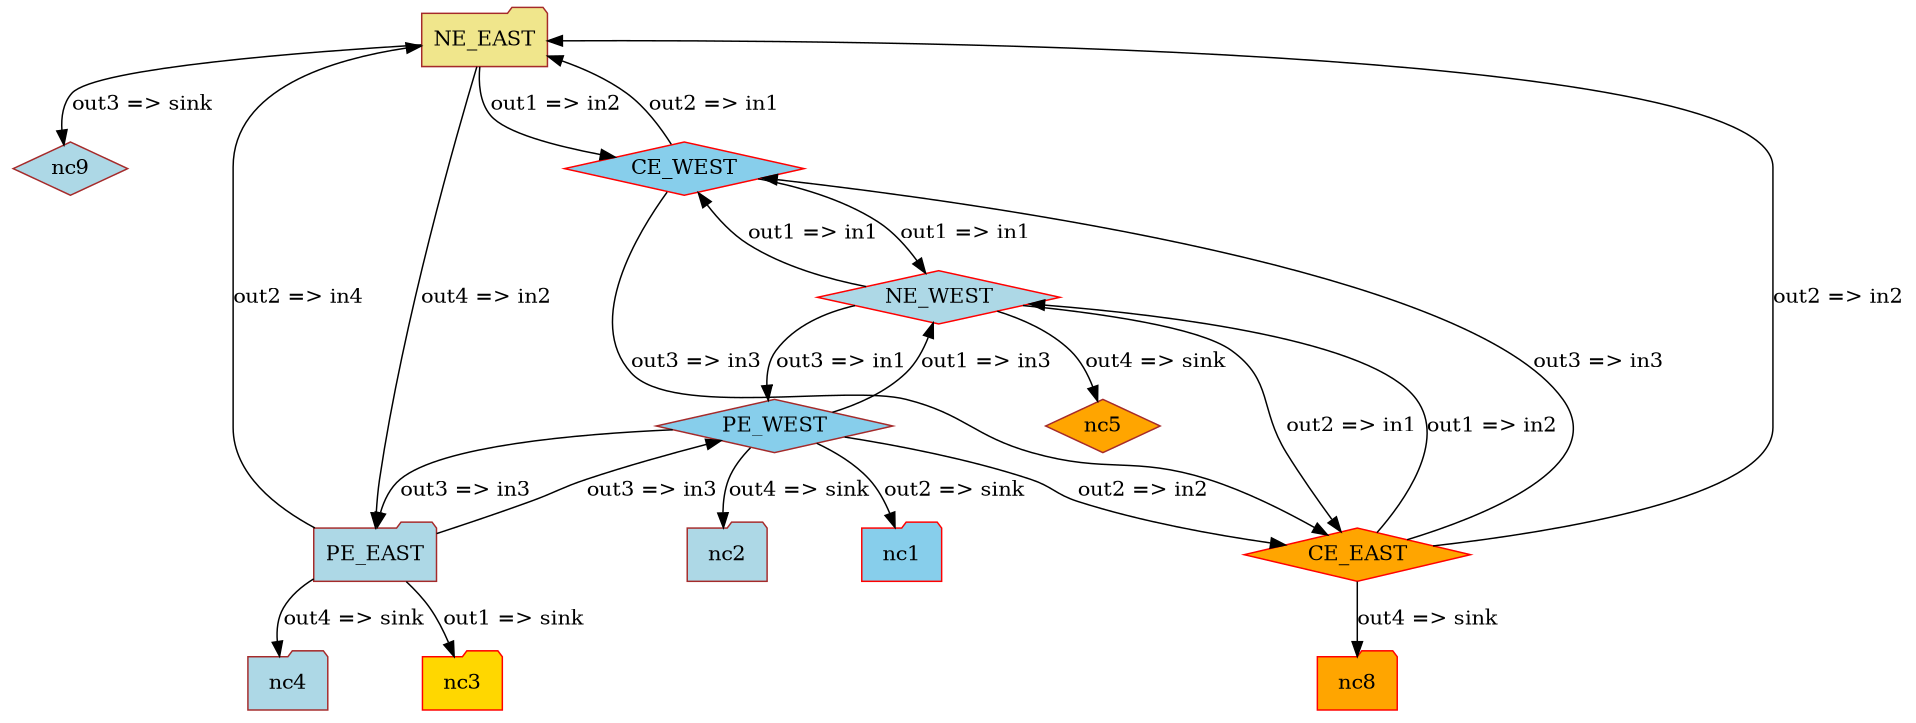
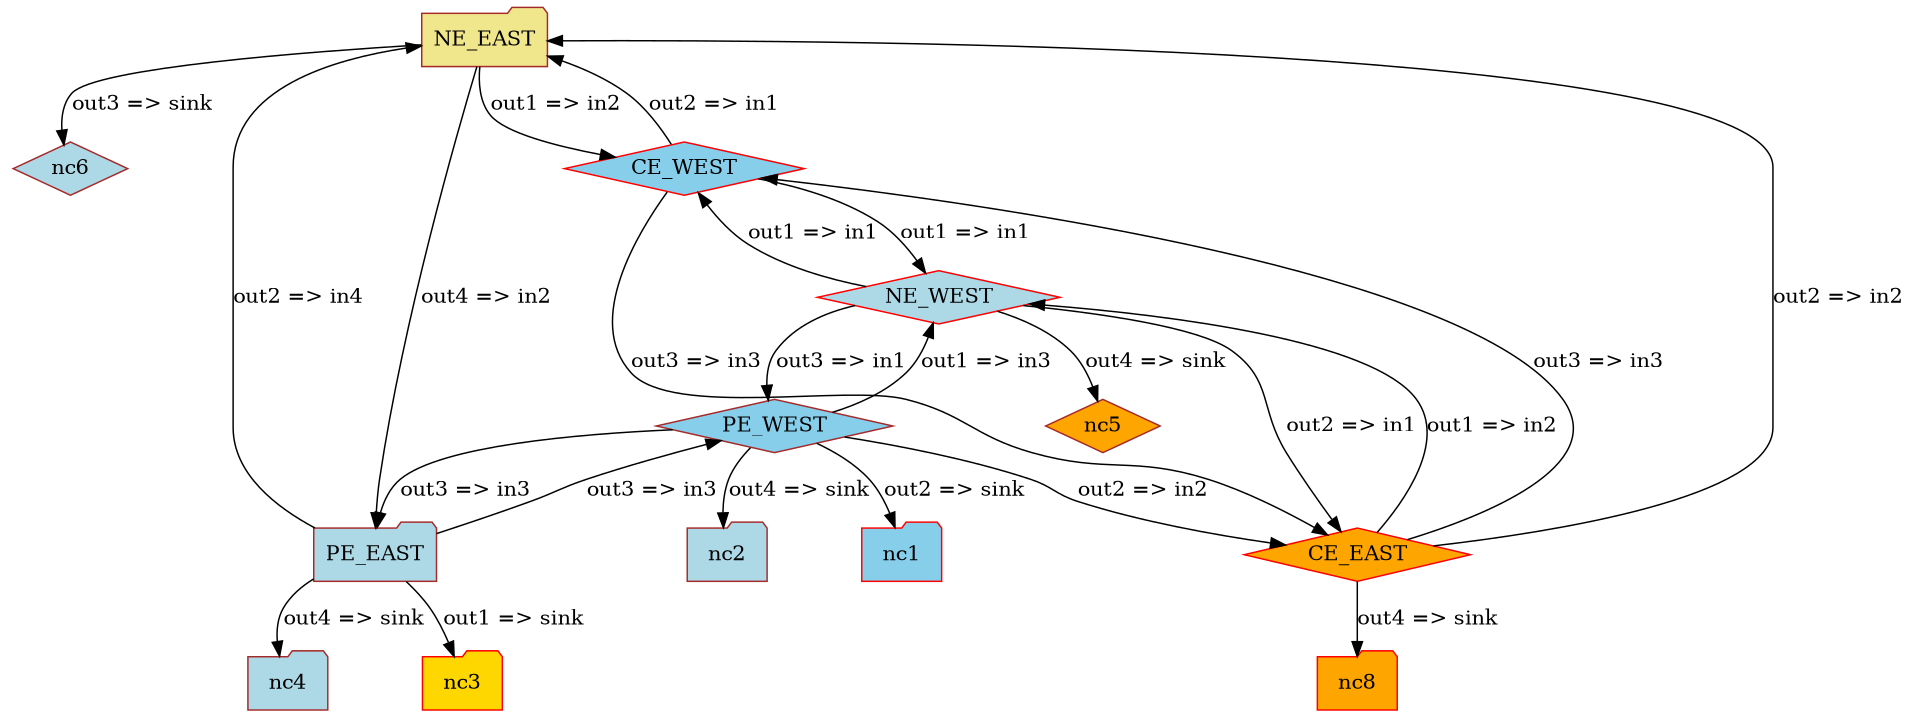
node "nc9": label "nc9" -> "nc6"
